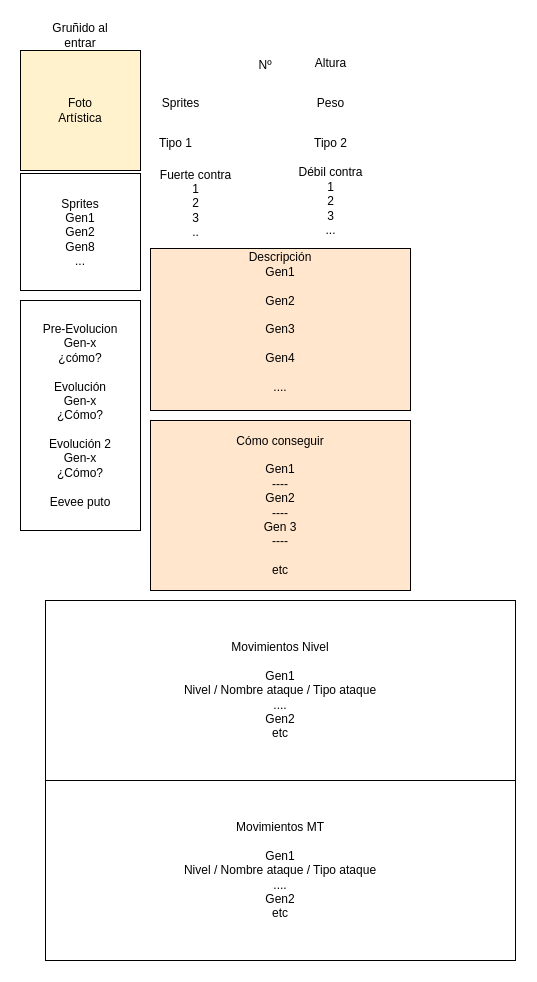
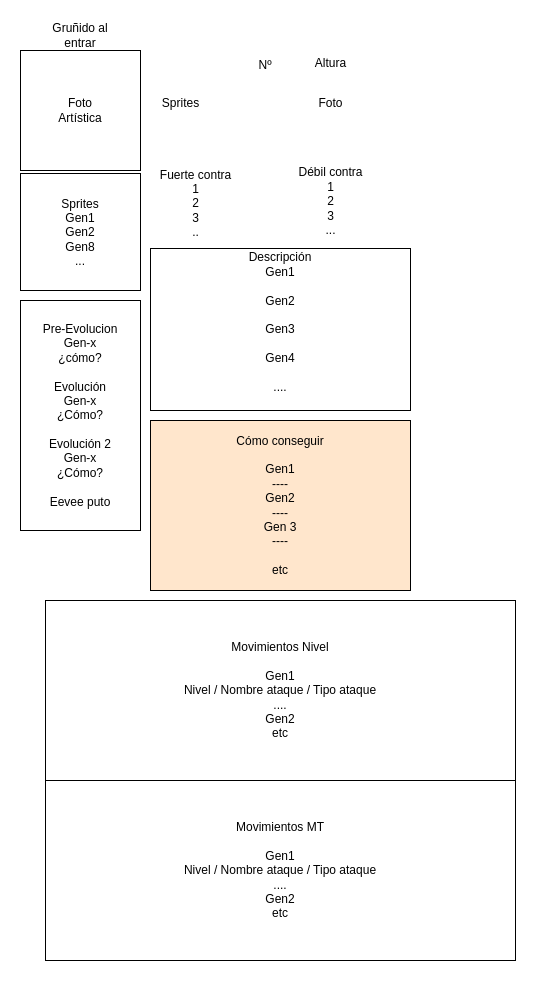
node "Peso": label "Peso" -> "Foto"
node "Foto Artística": fillcolor #fff2cc -> #ffffff
node "Tipo 1": removed
node "Tipo 2": removed
node "Descripción Gen1 Gen2 Gen3 Gen4 ....": fillcolor #ffe6cc -> #ffffff
